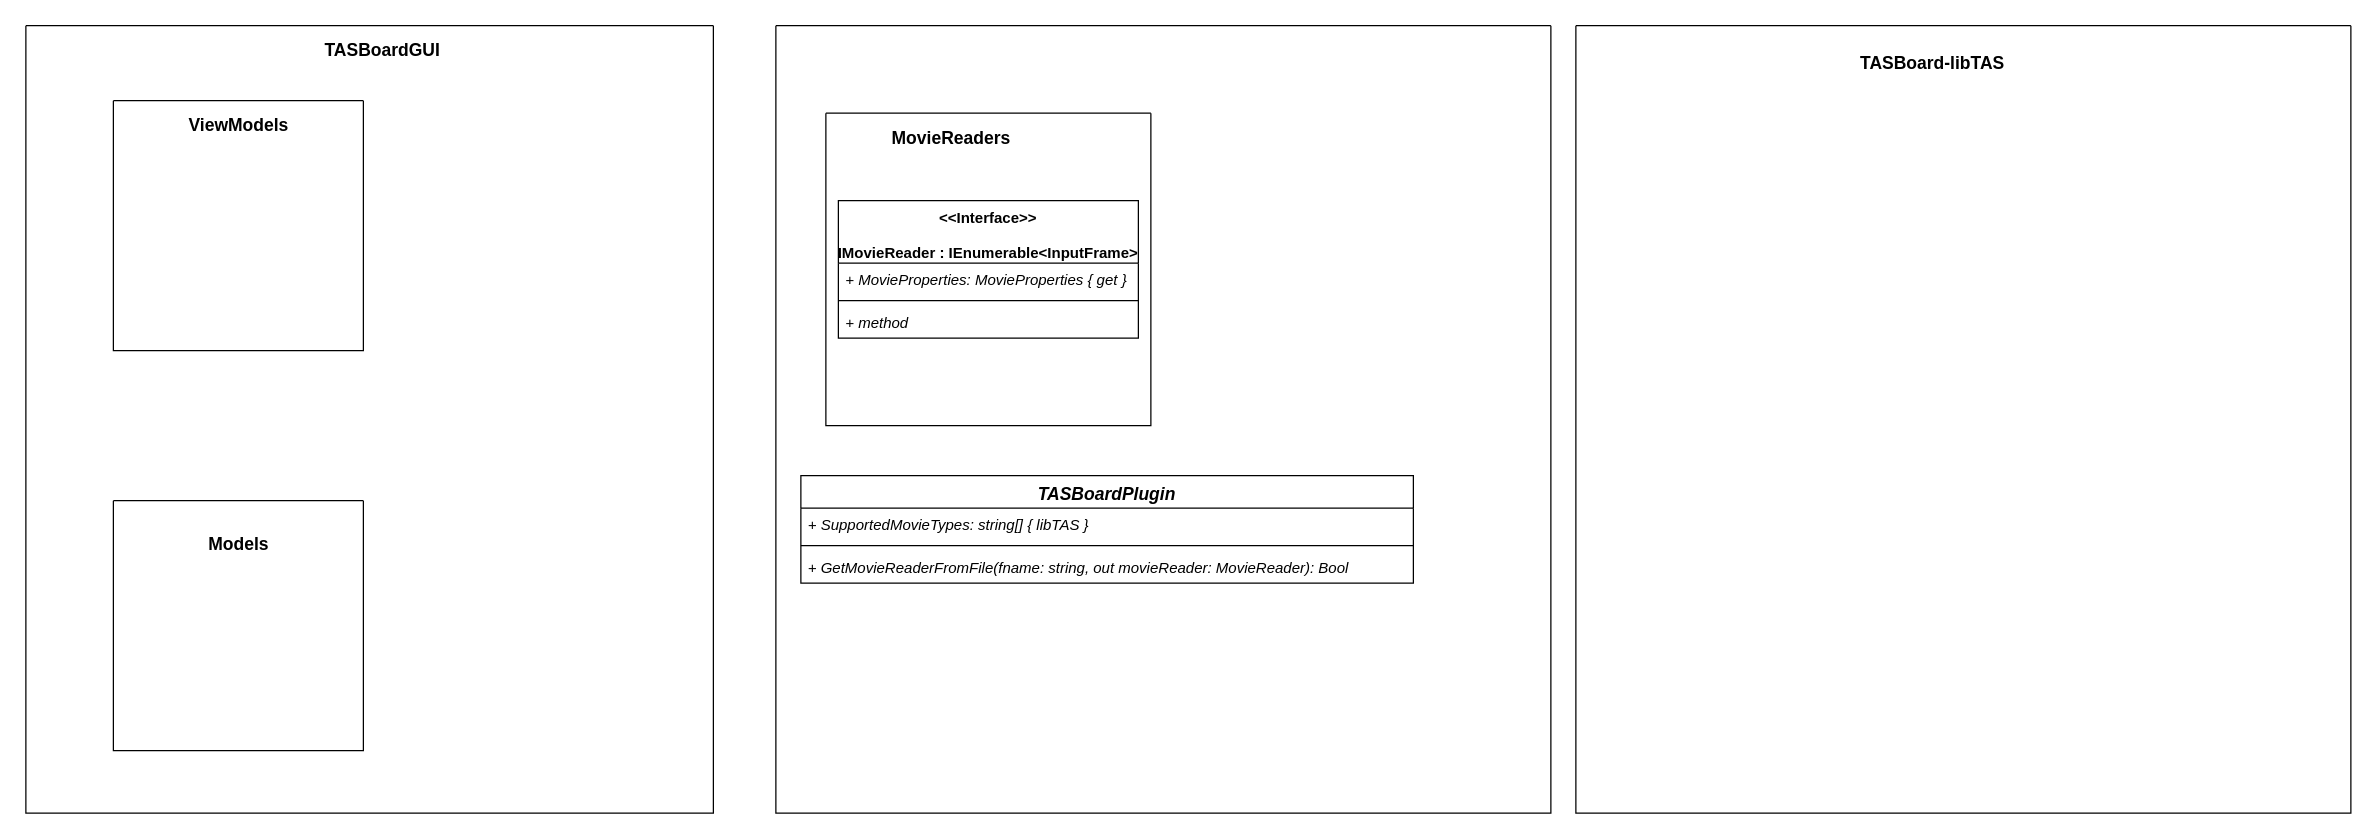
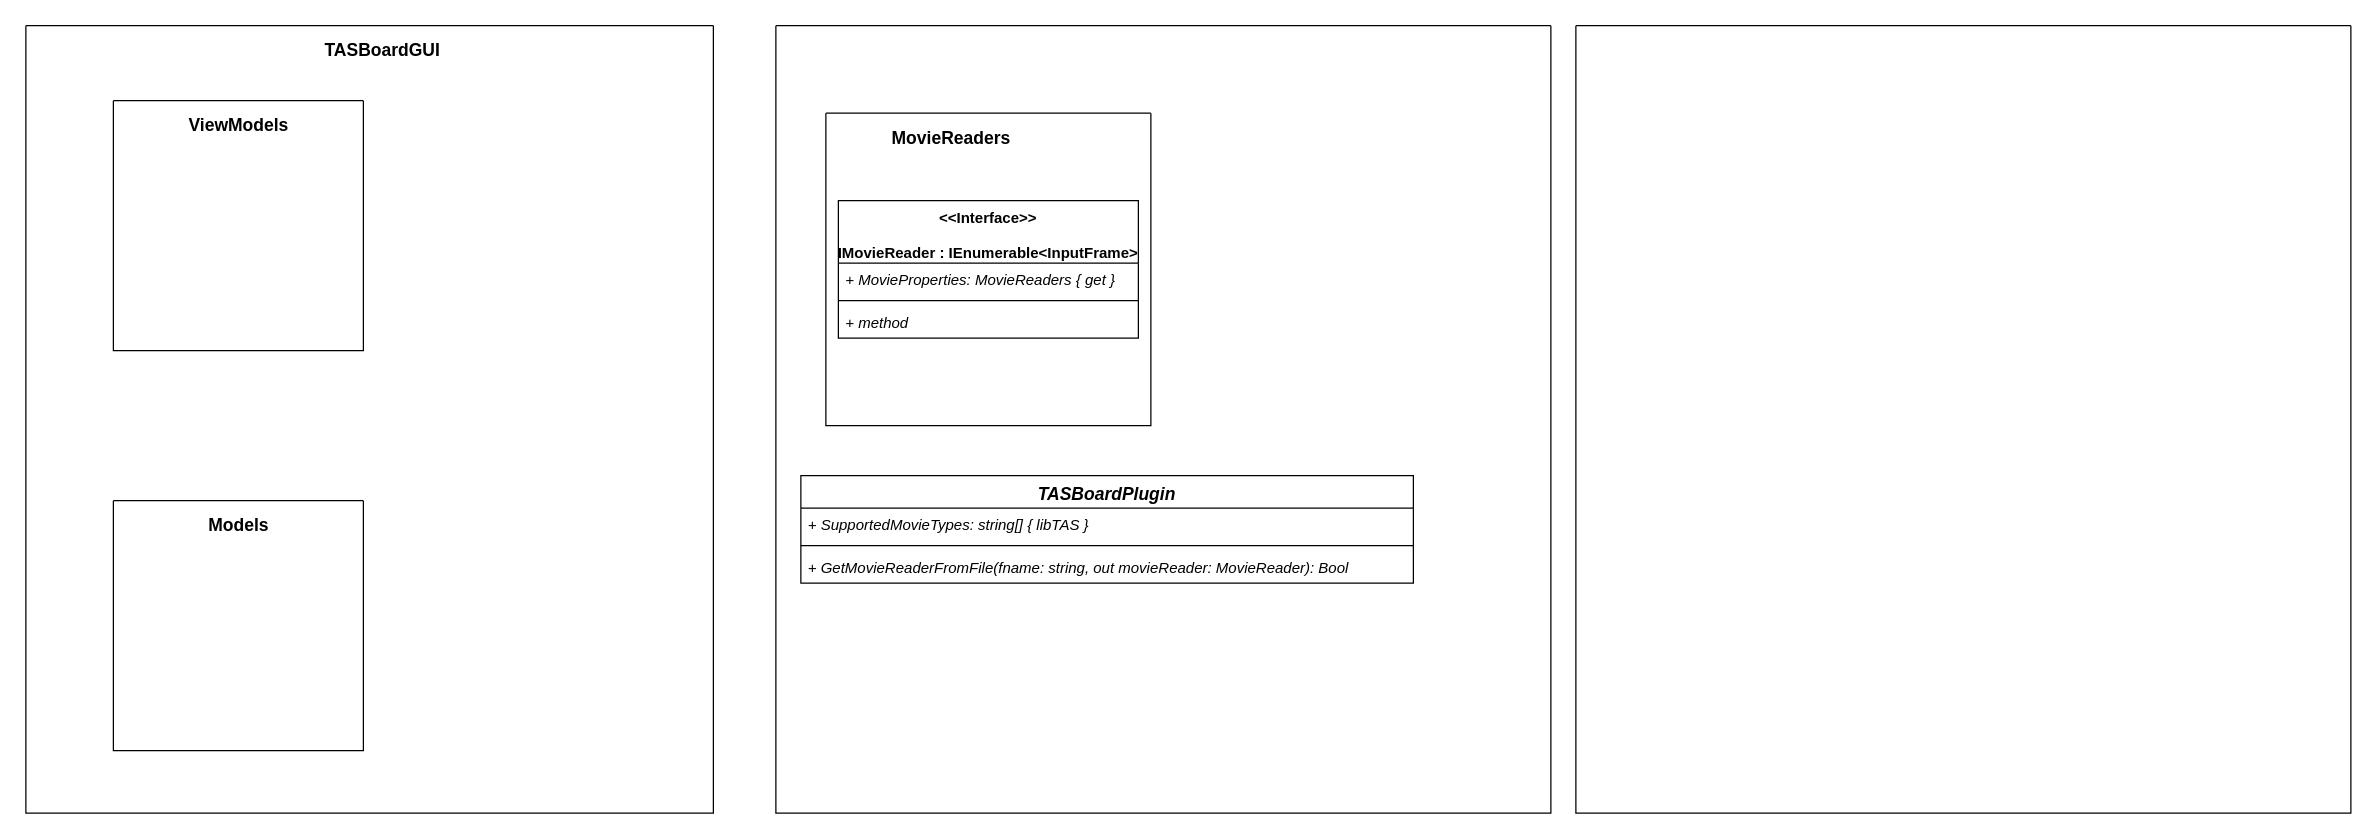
node "TASBoard-libTAS": removed
node "+ MovieProperties: MovieProperties { get }": label "+ MovieProperties: MovieProperties { get }" -> "+ MovieProperties: MovieReaders { get }"
node "Models": moved (238, 544) -> (238, 526)
